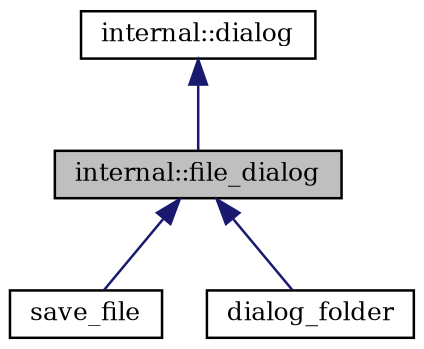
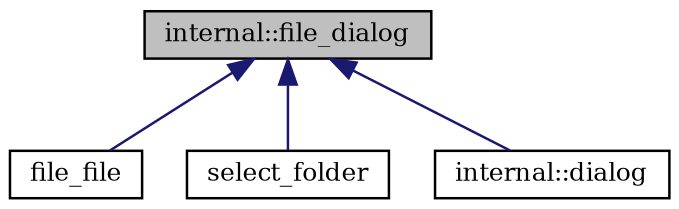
edge "internal::file_dialog" -> "internal::dialog": reversed
node "save_file": label "save_file" -> "file_file"
node "dialog_folder": label "dialog_folder" -> "select_folder"
